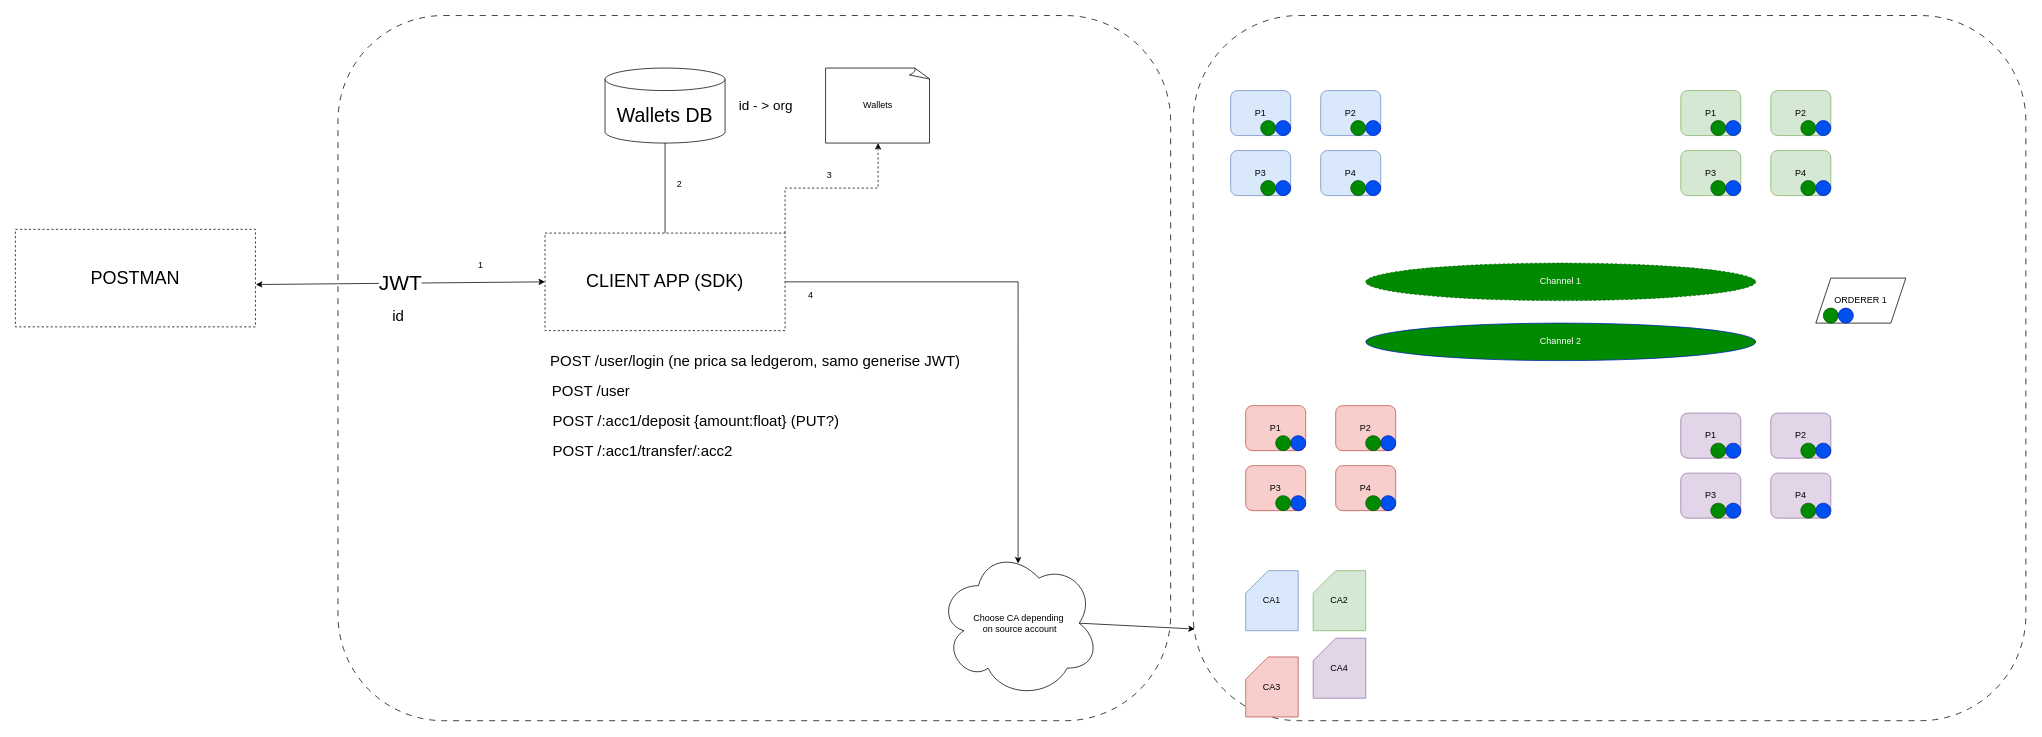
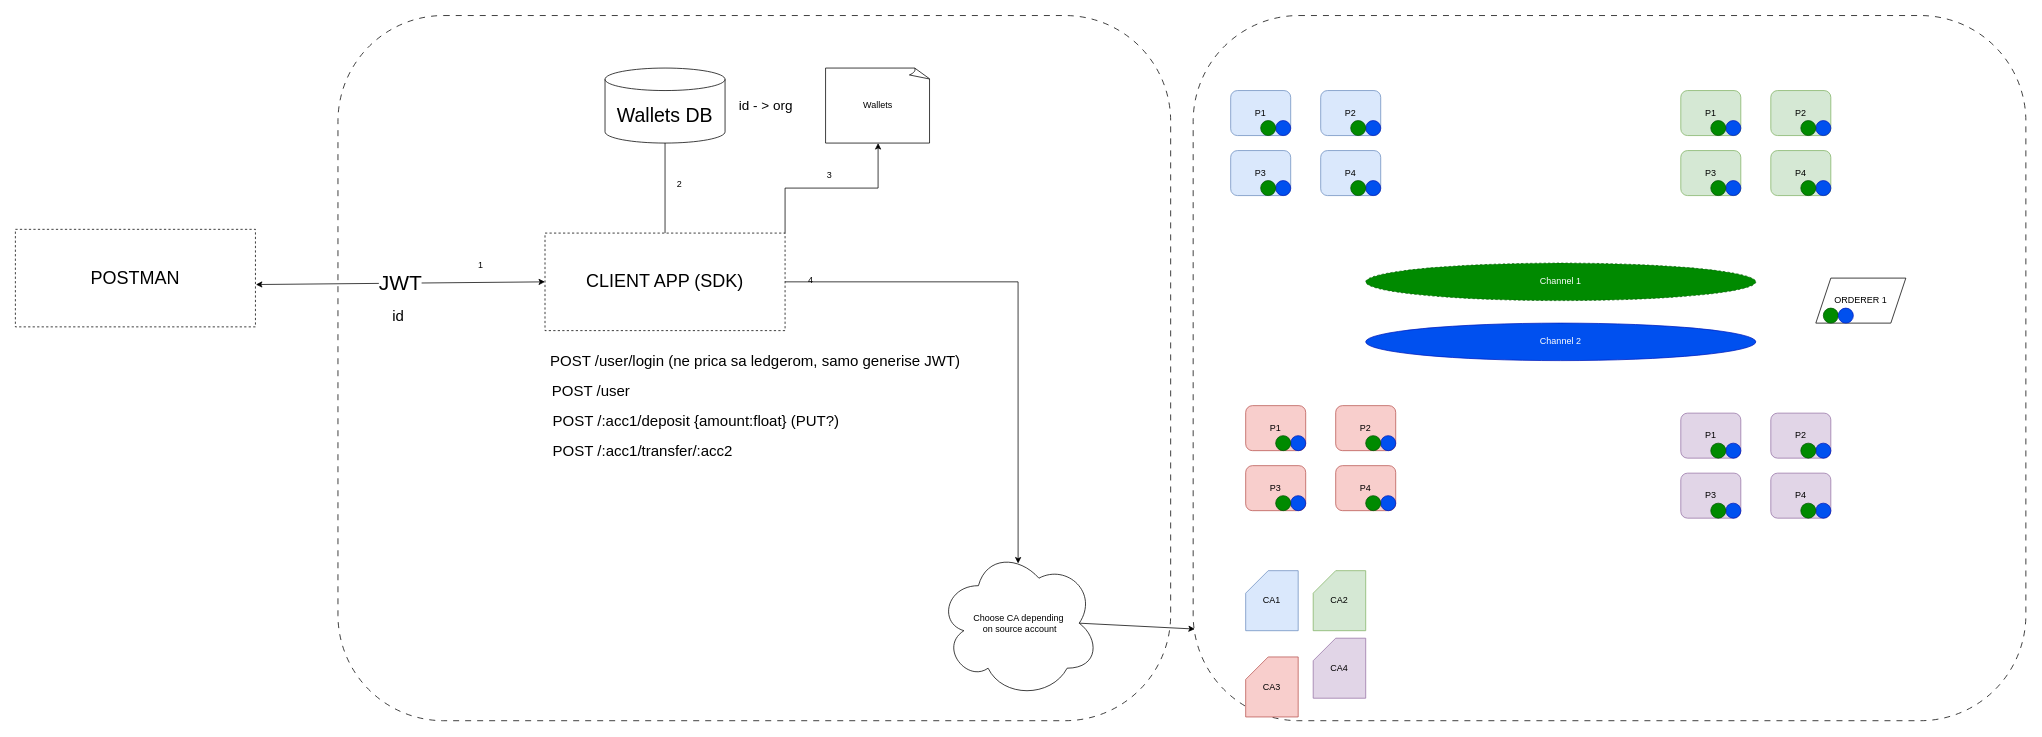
edge "CLIENT APP (SDK)" -> "Wallets": style dashed -> solid
node "4": moved (810, 295) -> (810, 280)
node "Channel 2": fillcolor #008a00 -> #0050ef
